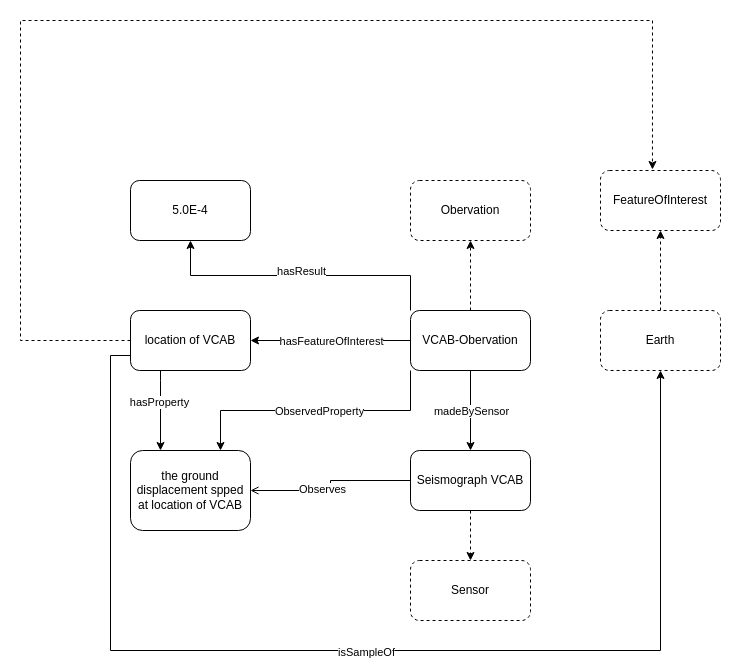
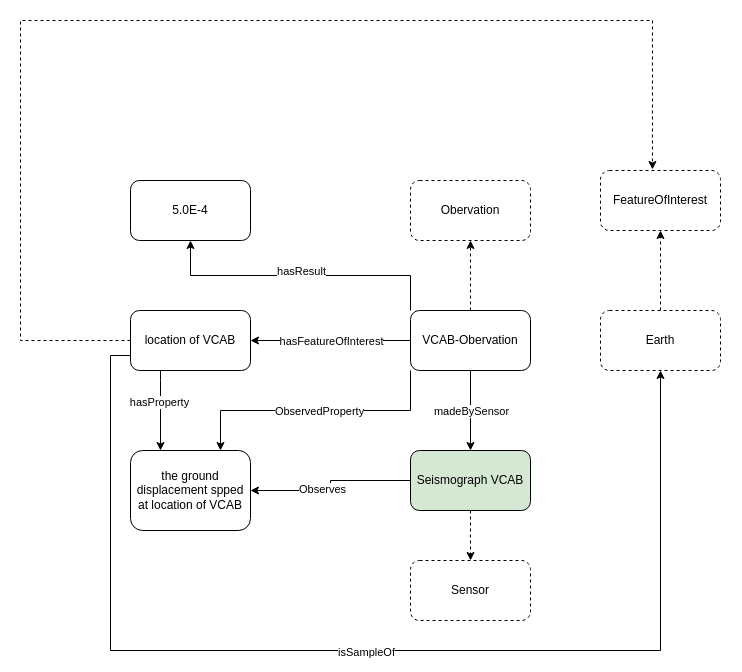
node "Seismograph VCAB": fillcolor #ffffff -> #d5e8d4
edge "Seismograph VCAB" -> "the ground displacement spped at location of VCAB": arrowhead open -> classic
